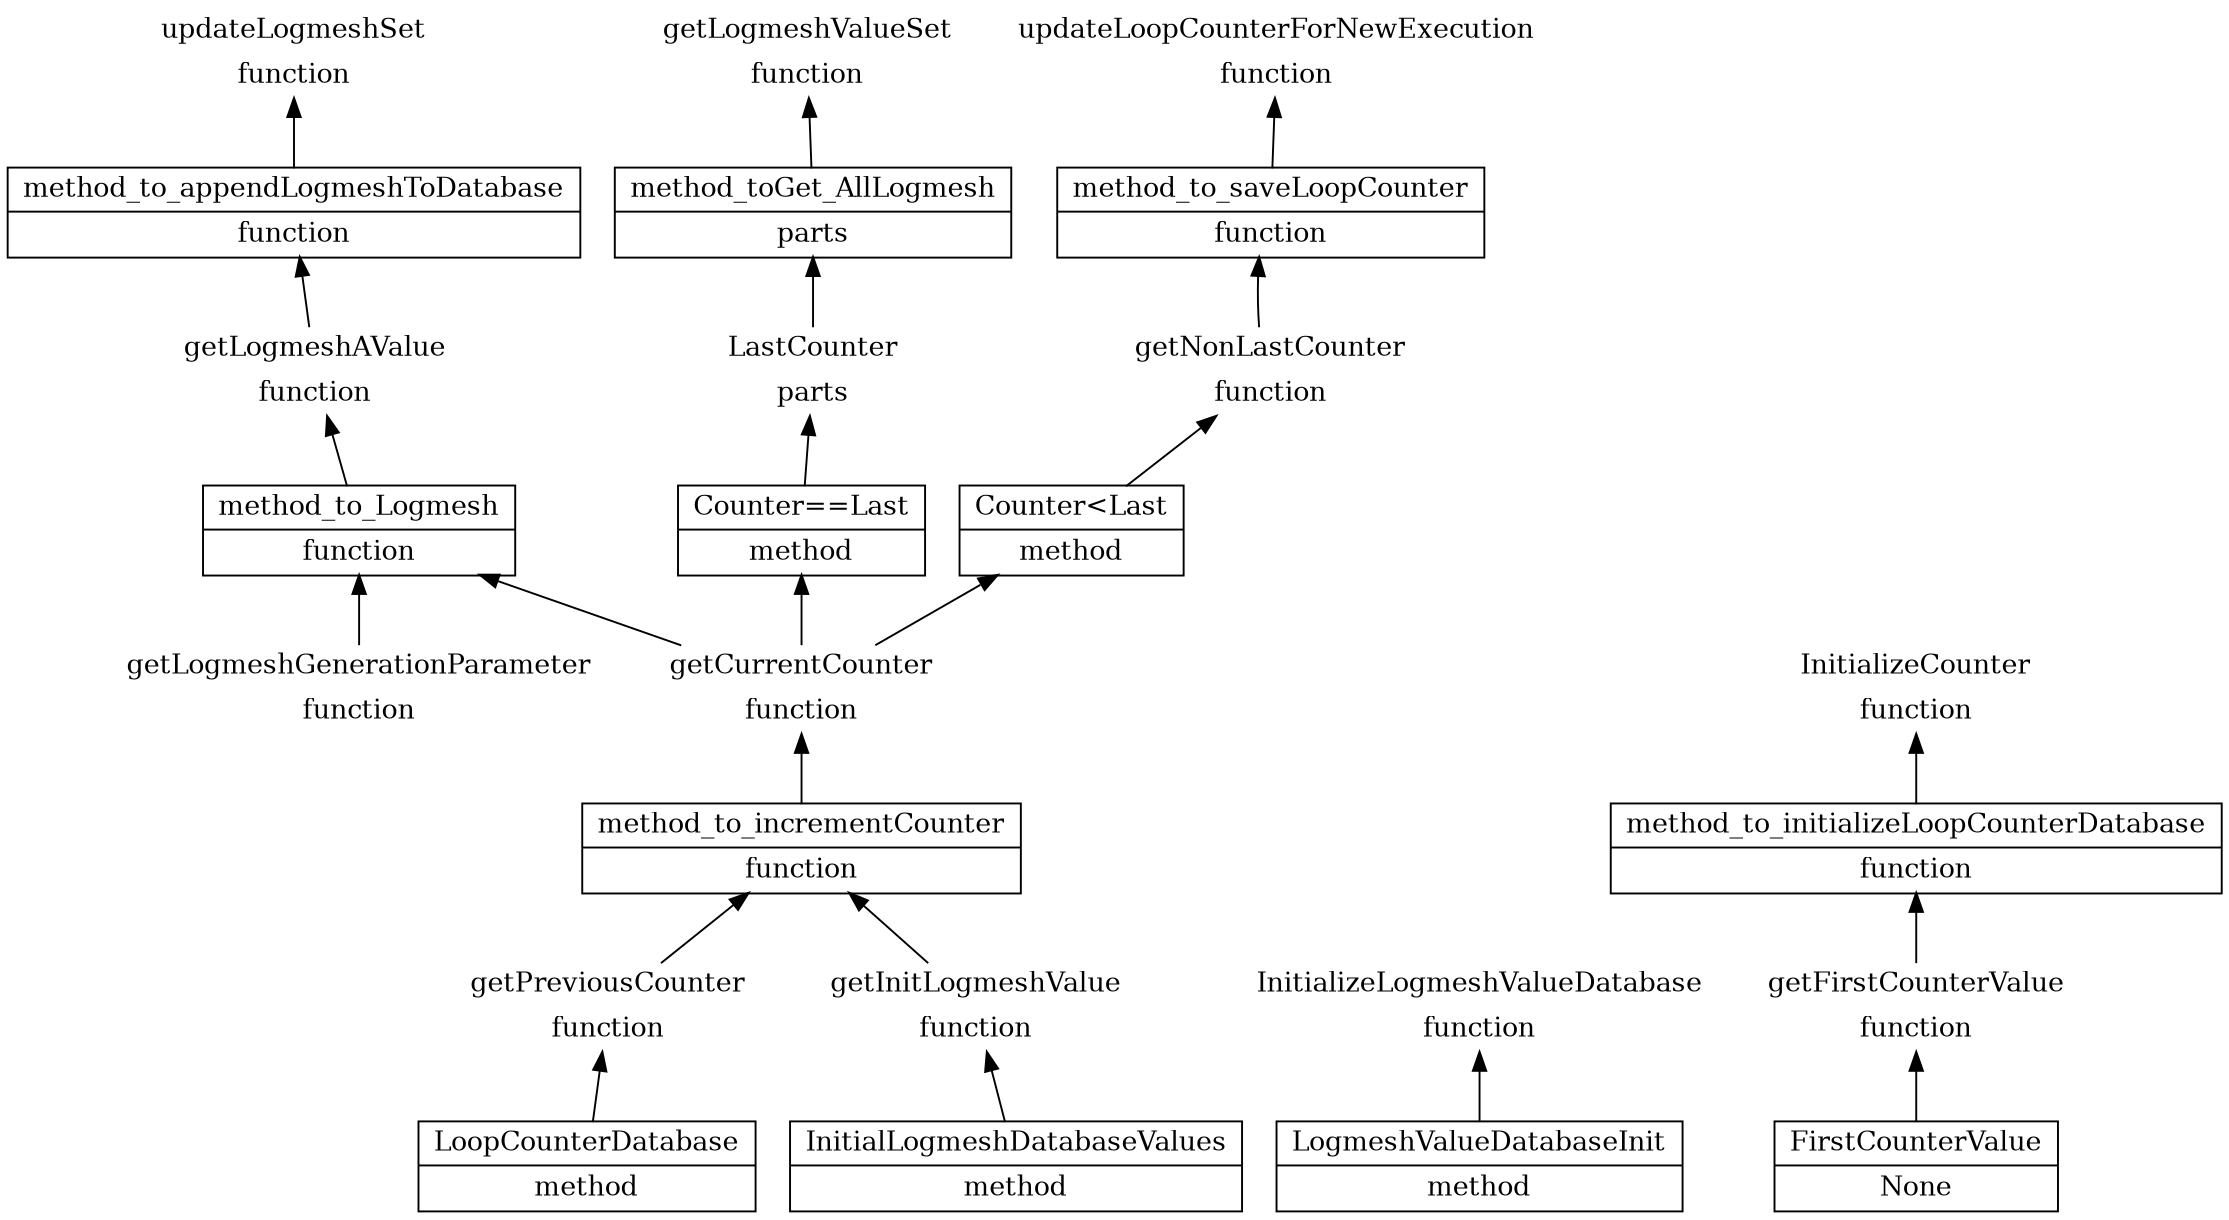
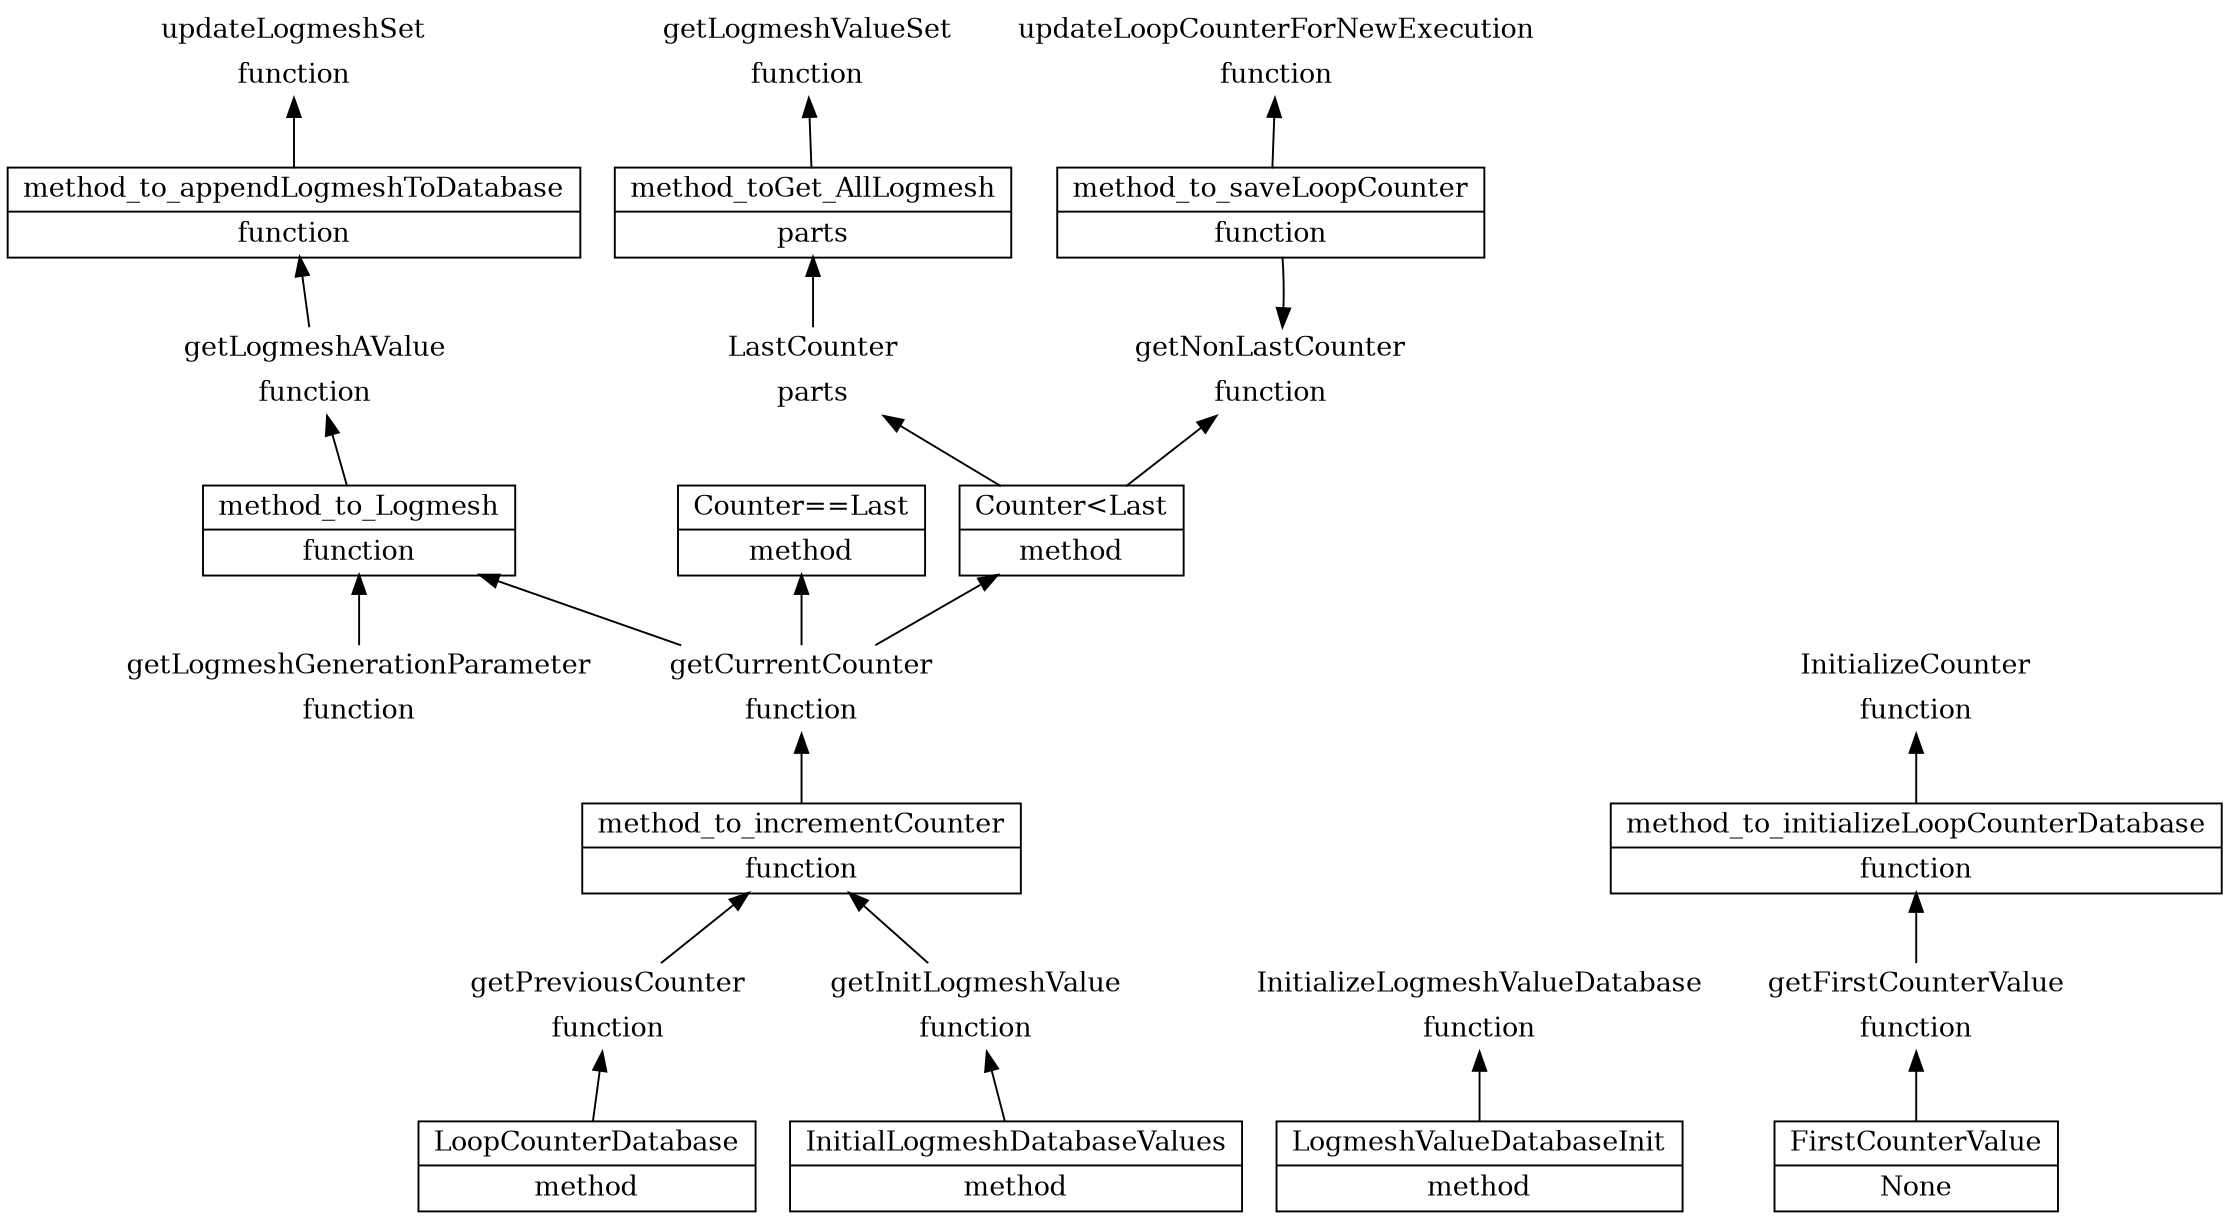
edge "getNonLastCounter" -> "method_to_saveLoopCounter": reversed
edge "Counter==Last" -> "LastCounter": now "Counter<Last" -> "LastCounter"
